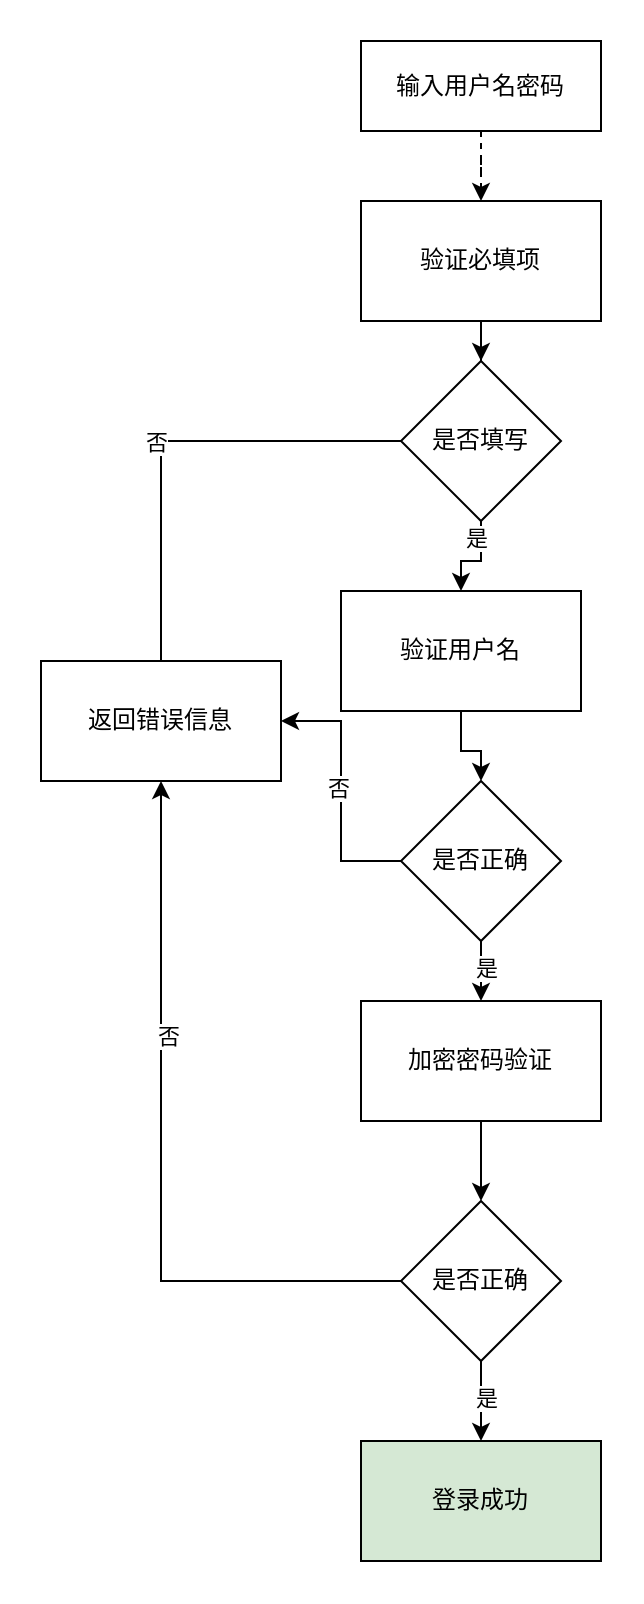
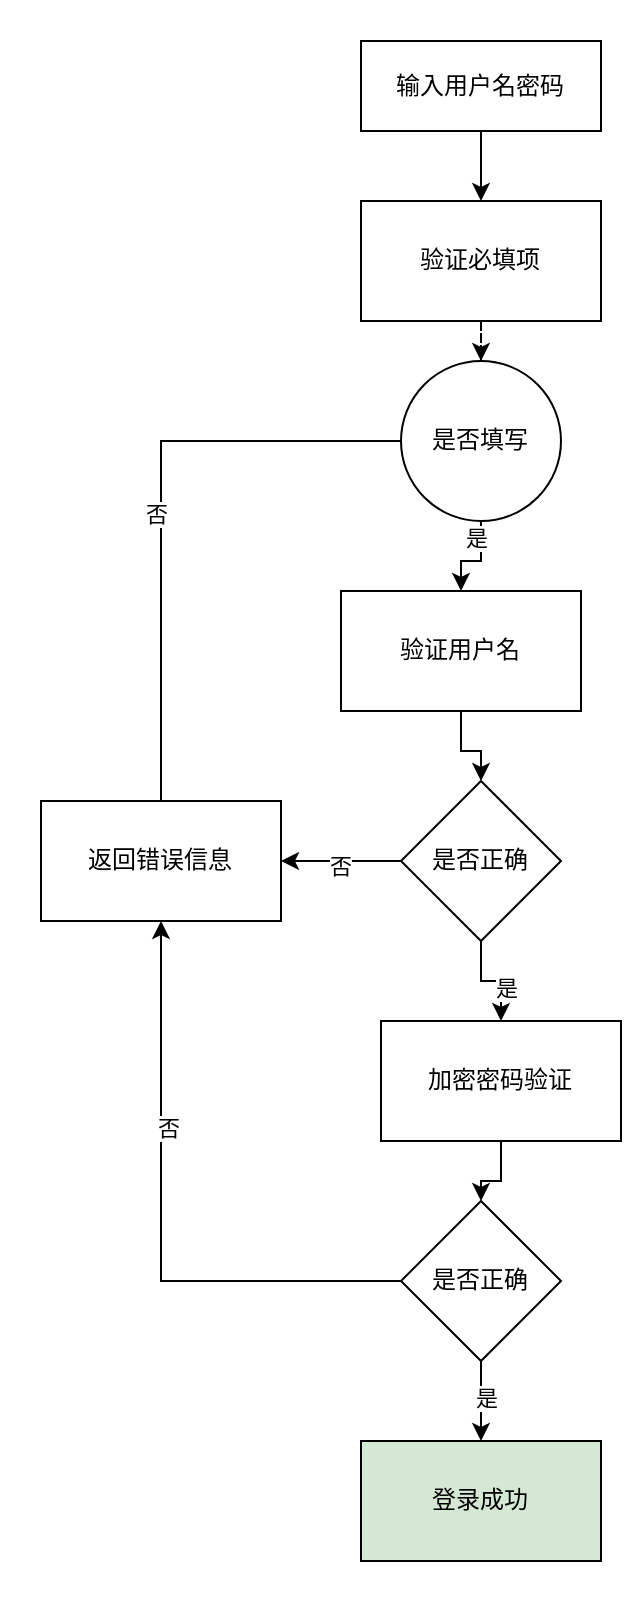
edge "输入用户名密码" -> "验证必填项": style dashed -> solid
edge "验证必填项" -> "是否填写": style solid -> dashed
node "是否填写": shape diamond -> ellipse
node "返回错误信息": moved (161, 721) -> (161, 861)
node "加密密码验证": moved (481, 1061) -> (501, 1081)
